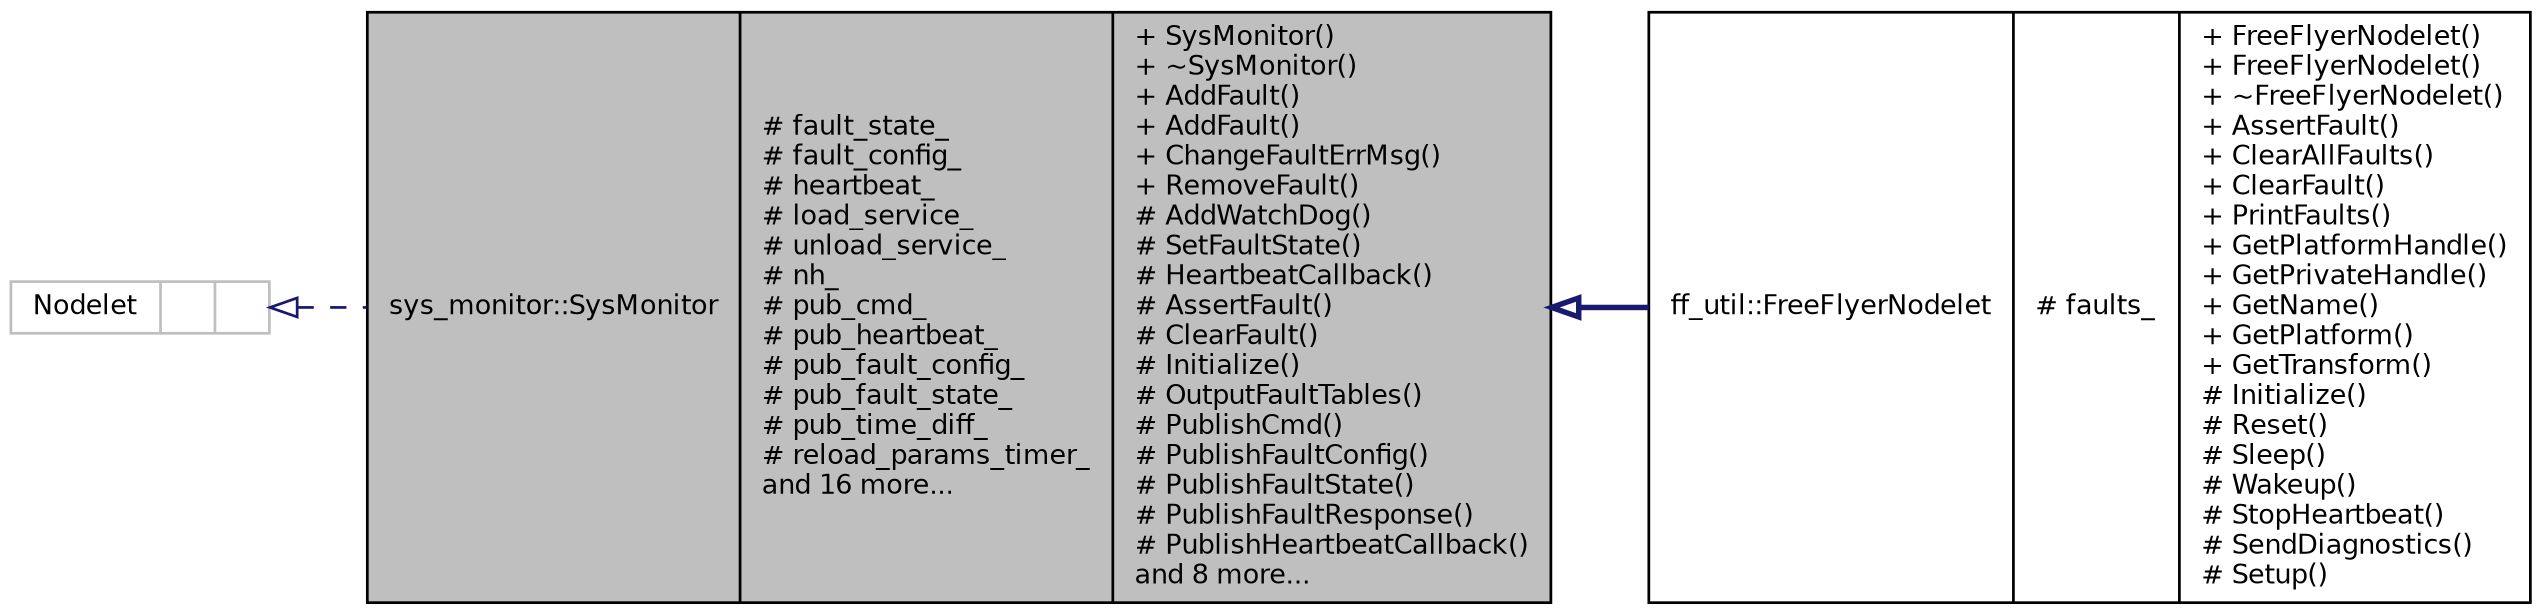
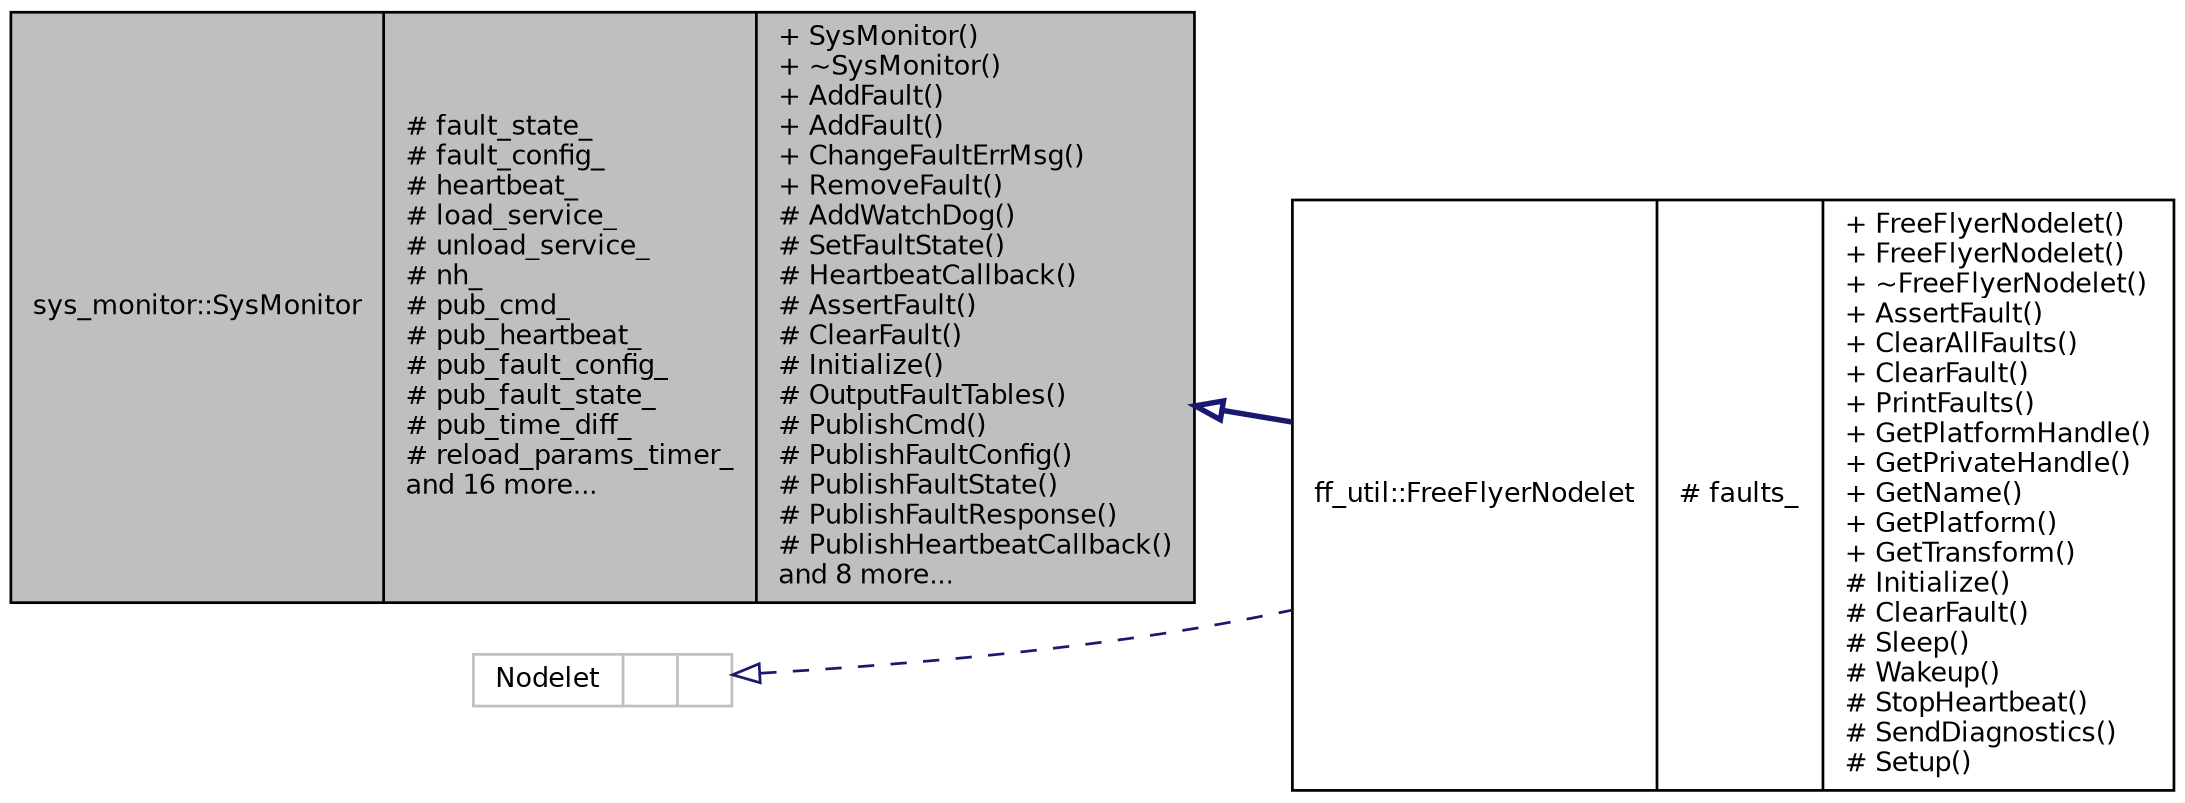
edge "sys_monitor::SysMonitor" -> "Nodelet": now "ff_util::FreeFlyerNodelet" -> "Nodelet"
node "ff_util::FreeFlyerNodelet": text "# Reset()" -> "# ClearFault()"
